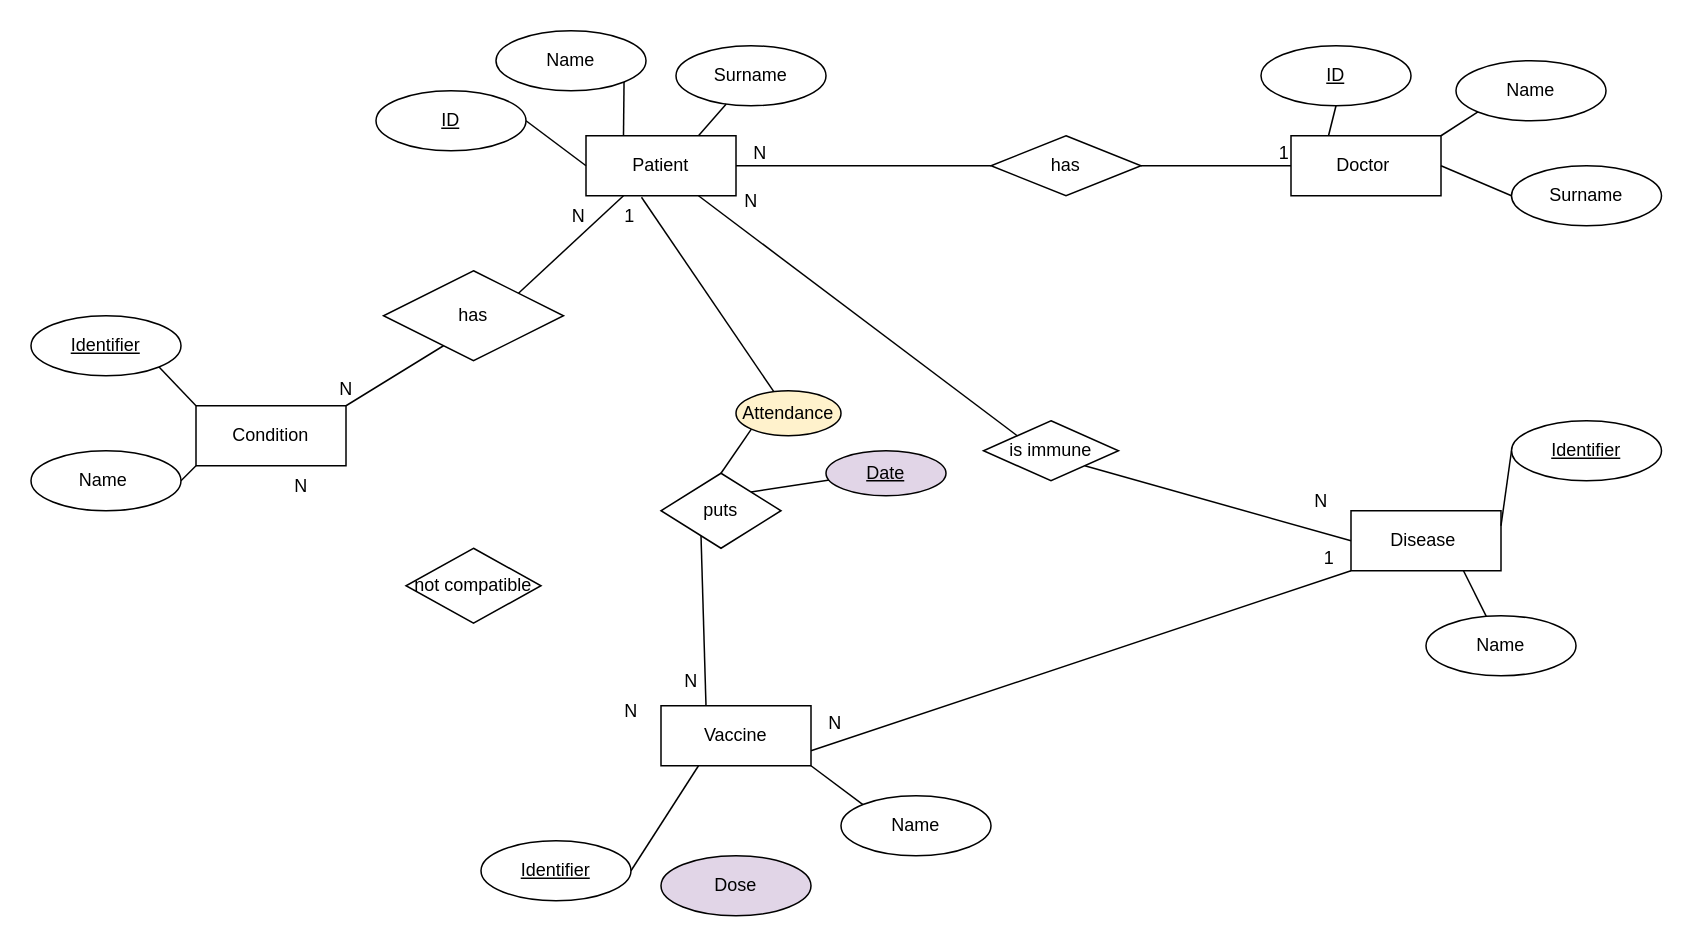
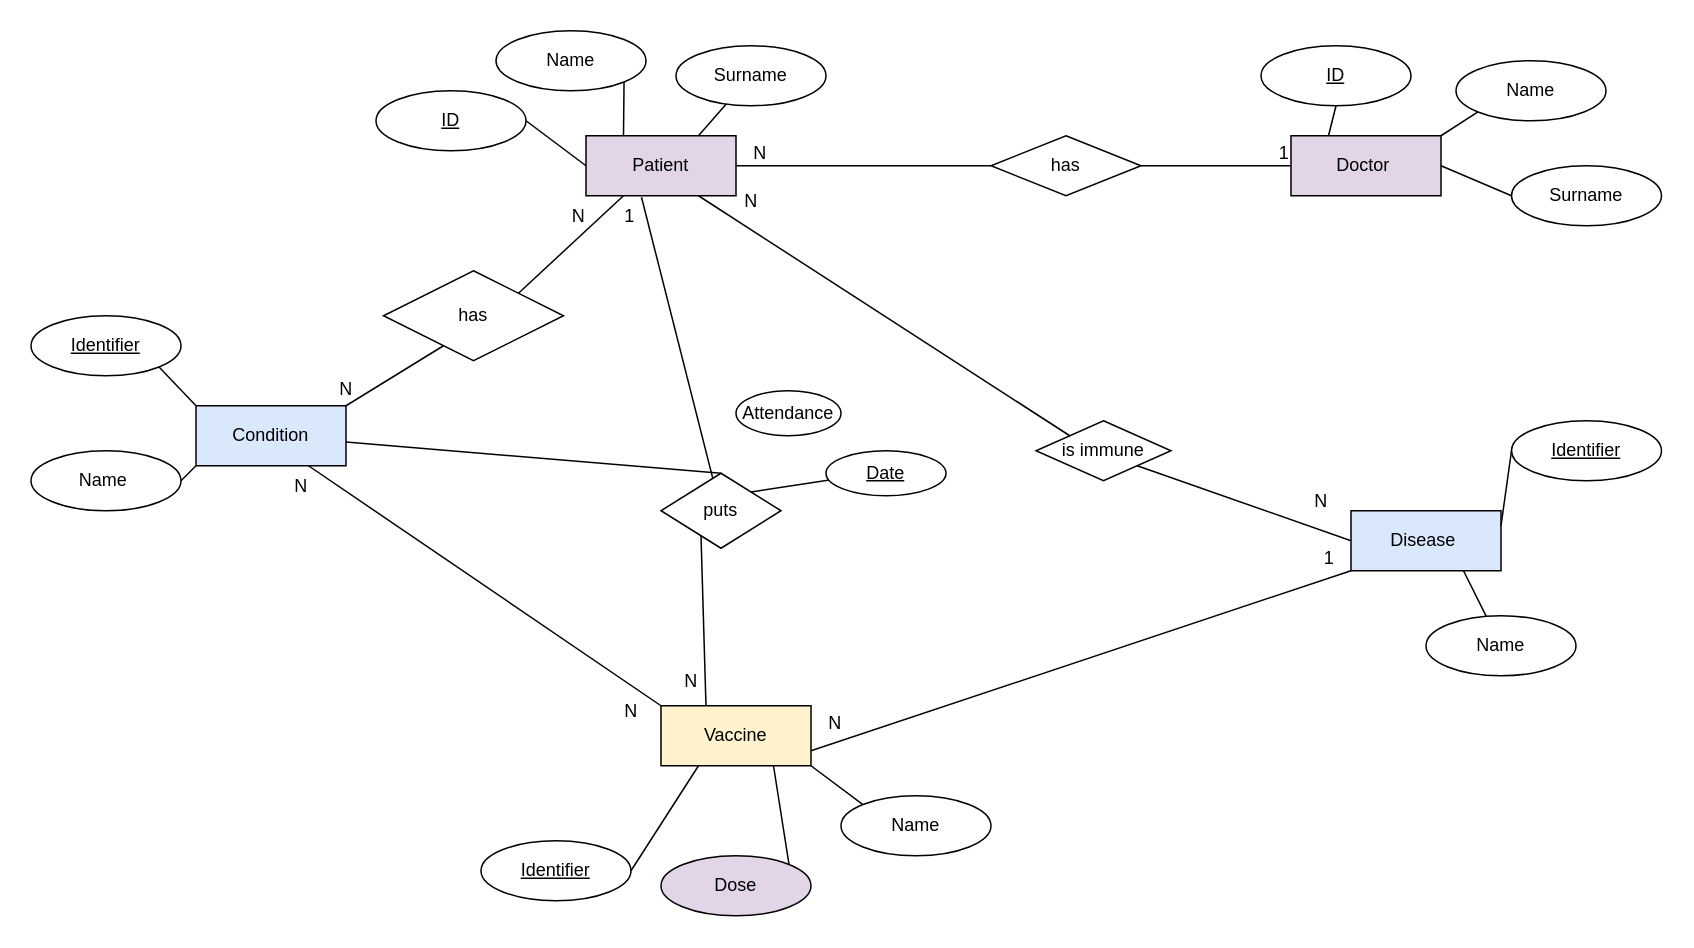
node "Patient": fillcolor #ffffff -> #e1d5e7
node "Doctor": fillcolor #ffffff -> #e1d5e7
edge "Patient" -- "Attendance": now "Patient" -- "puts"
node "Attendance": fillcolor #fff2cc -> #ffffff
node "Condition": fillcolor #ffffff -> #dae8fc
node "is immune": moved (1051, 451) -> (1103, 451)
edge "Attendance" -- "puts": now "Condition" -- "puts"
node "Date": fillcolor #e1d5e7 -> #ffffff
node "Disease": fillcolor #ffffff -> #dae8fc
node "not compatible": removed
edge "Condition" -- "Vaccine": added
node "Vaccine": fillcolor #ffffff -> #fff2cc
edge "Vaccine" -- "Dose": added
